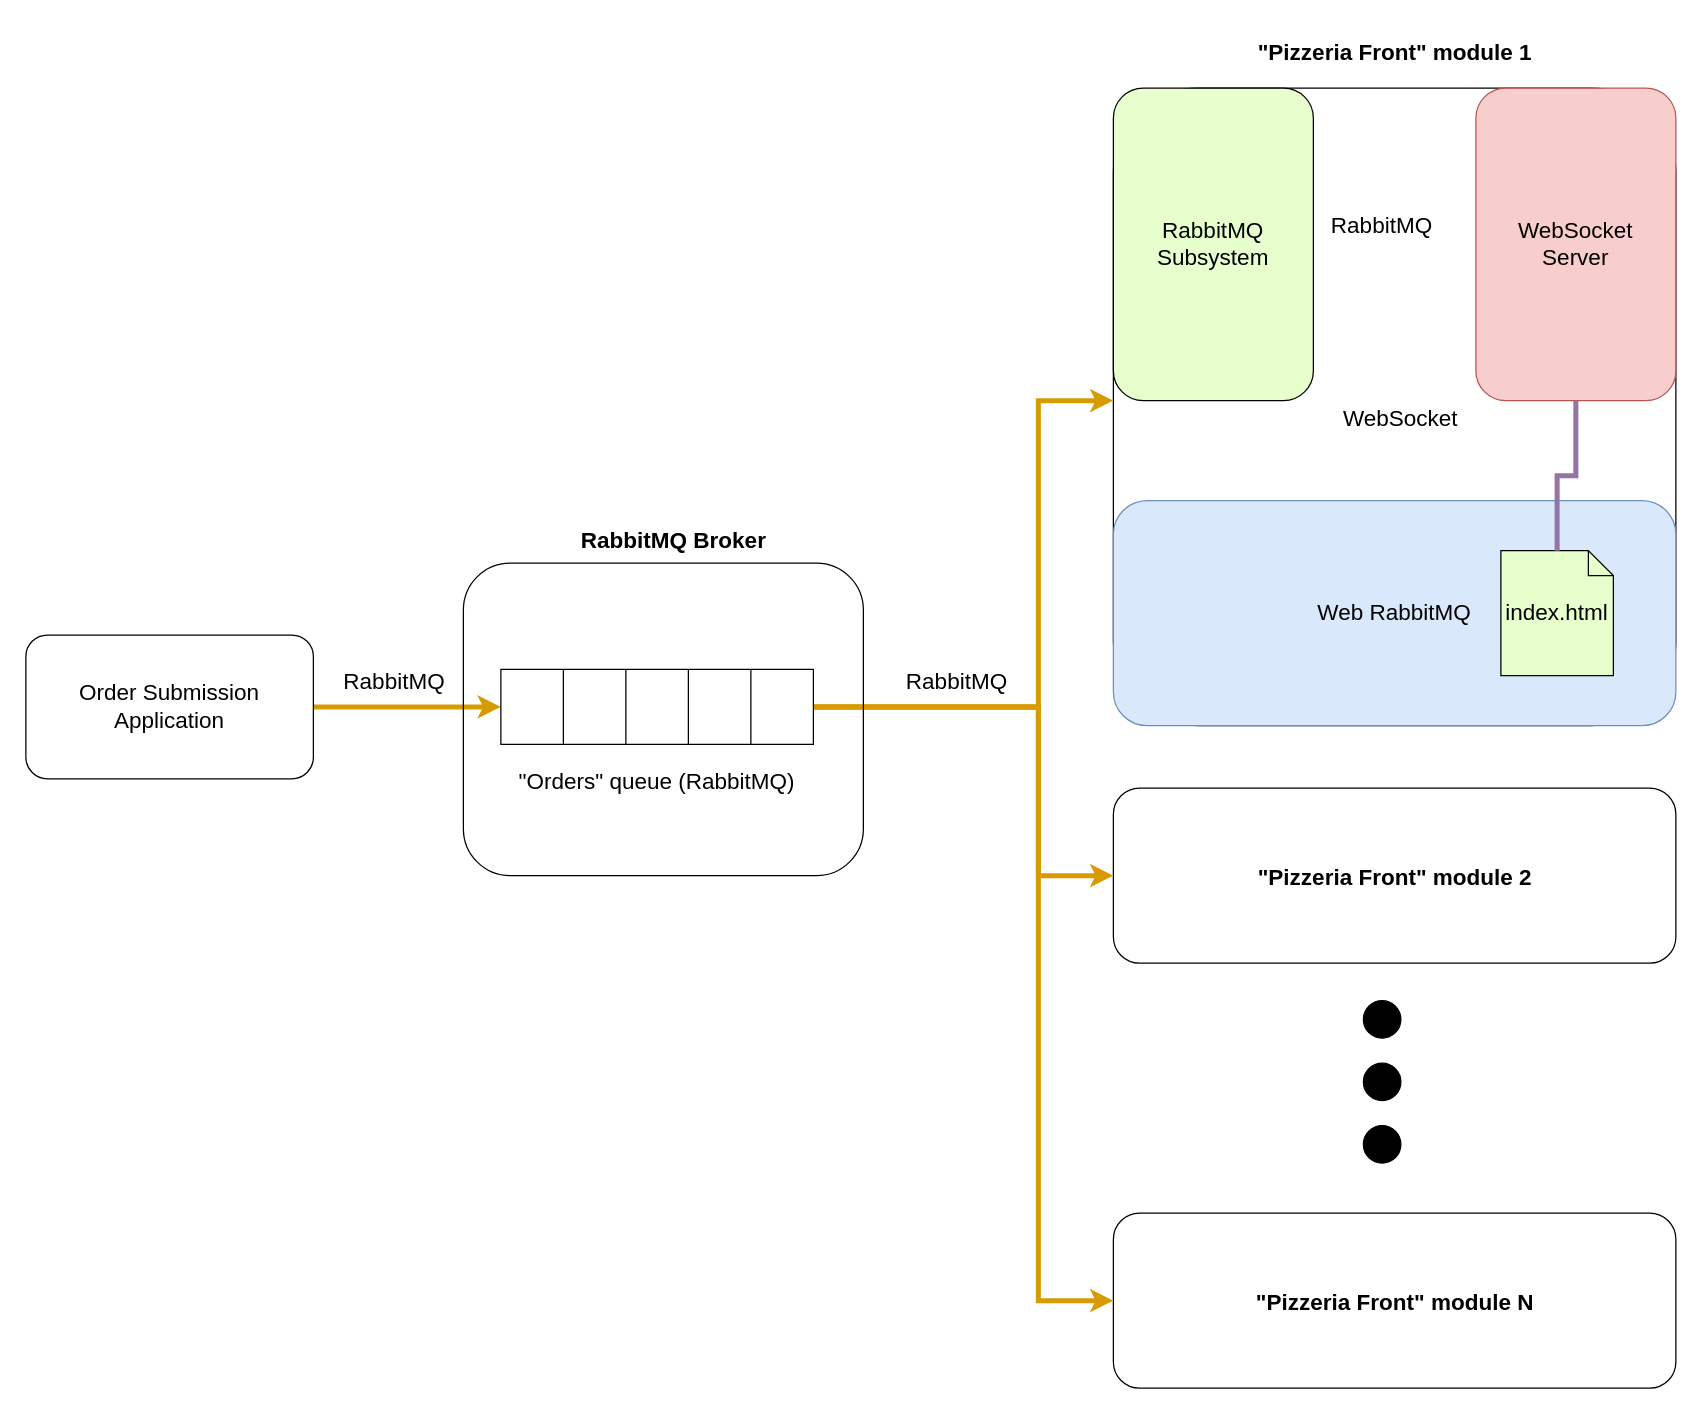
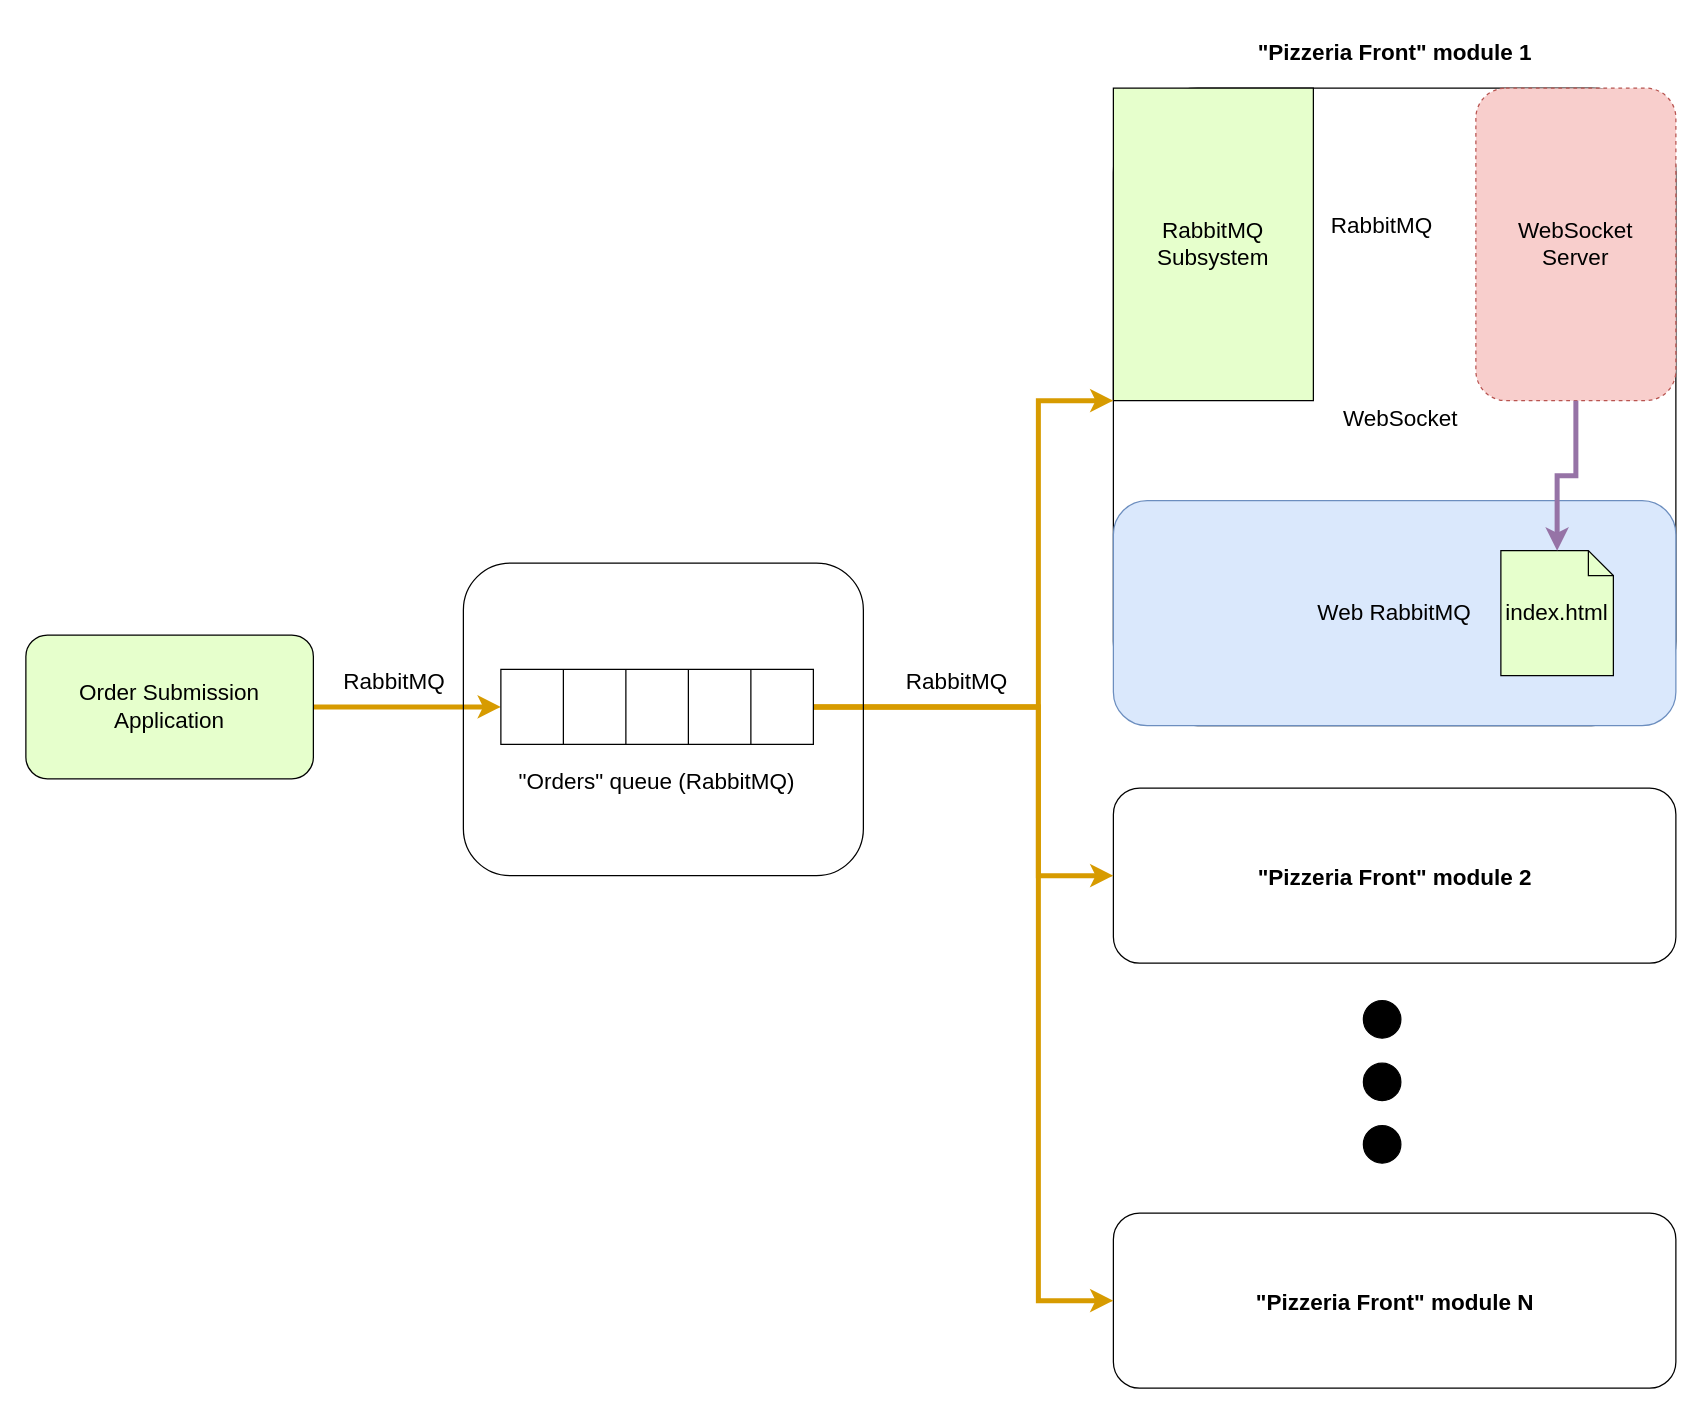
node "RabbitMQ Subsystem": shape rounded rectangle -> rectangle
node "WebSocket Server": style solid -> dashed
node "RabbitMQ Broker": removed
edge "WebSocket Server" -- "index.html": arrowhead none -> classic
node "Order Submission Application": fillcolor #ffffff -> #e6ffcc
